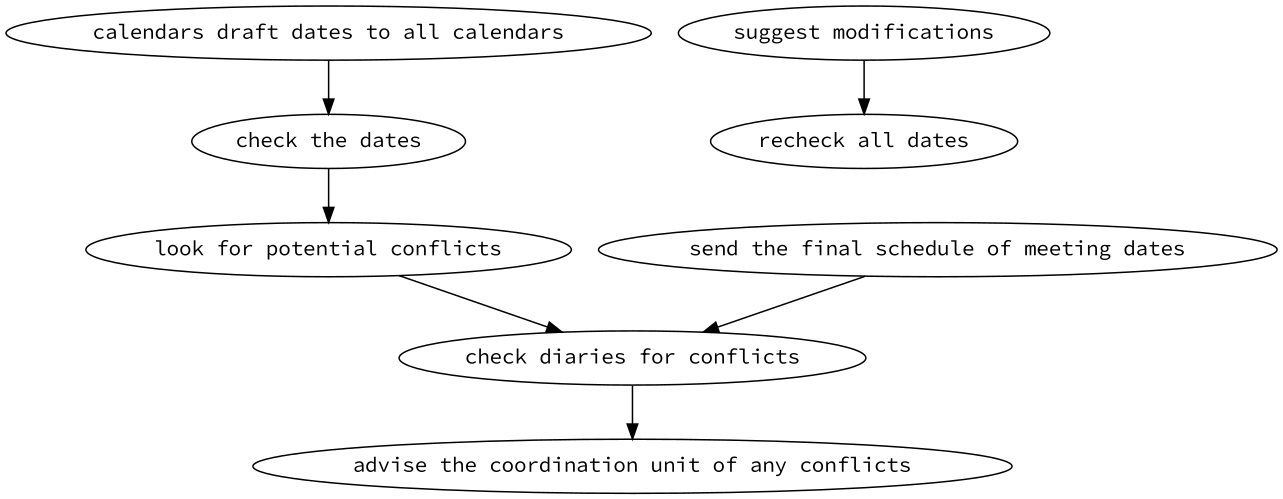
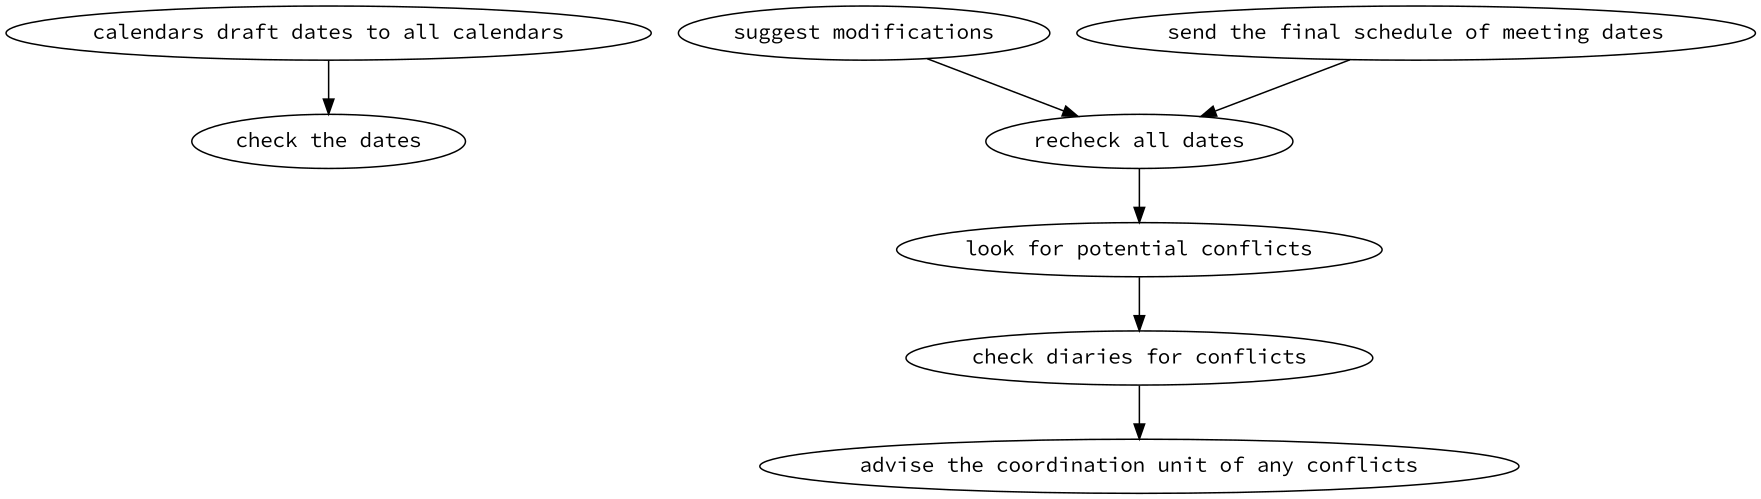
edge "check the dates" -> "look for potential conflicts": now "recheck all dates" -> "look for potential conflicts"
edge "send the final schedule of meeting dates" -> "check diaries for conflicts": now "send the final schedule of meeting dates" -> "recheck all dates"
